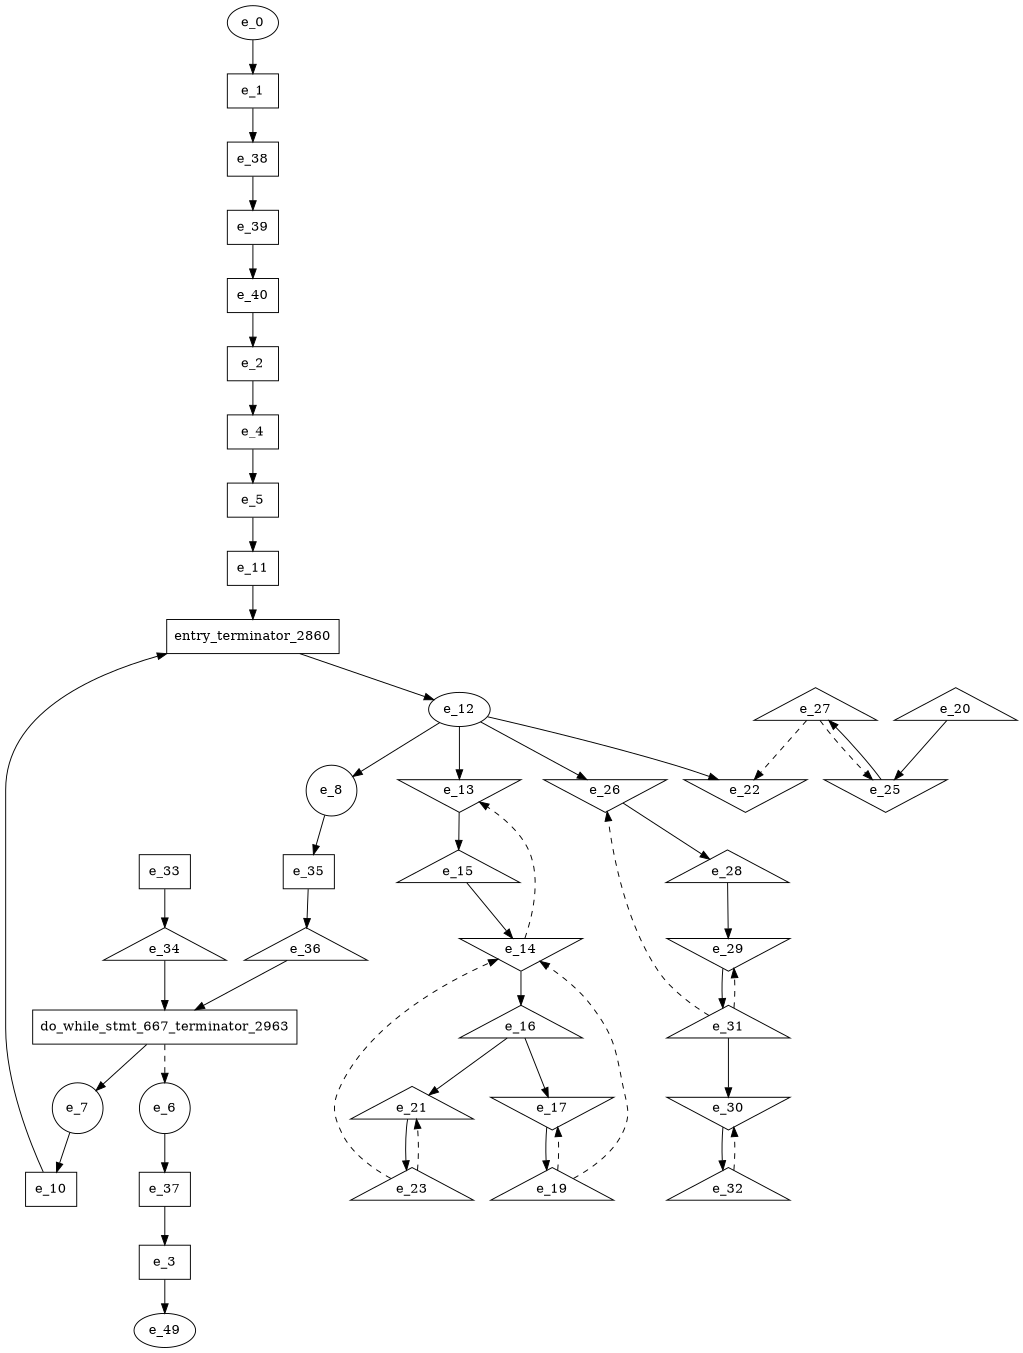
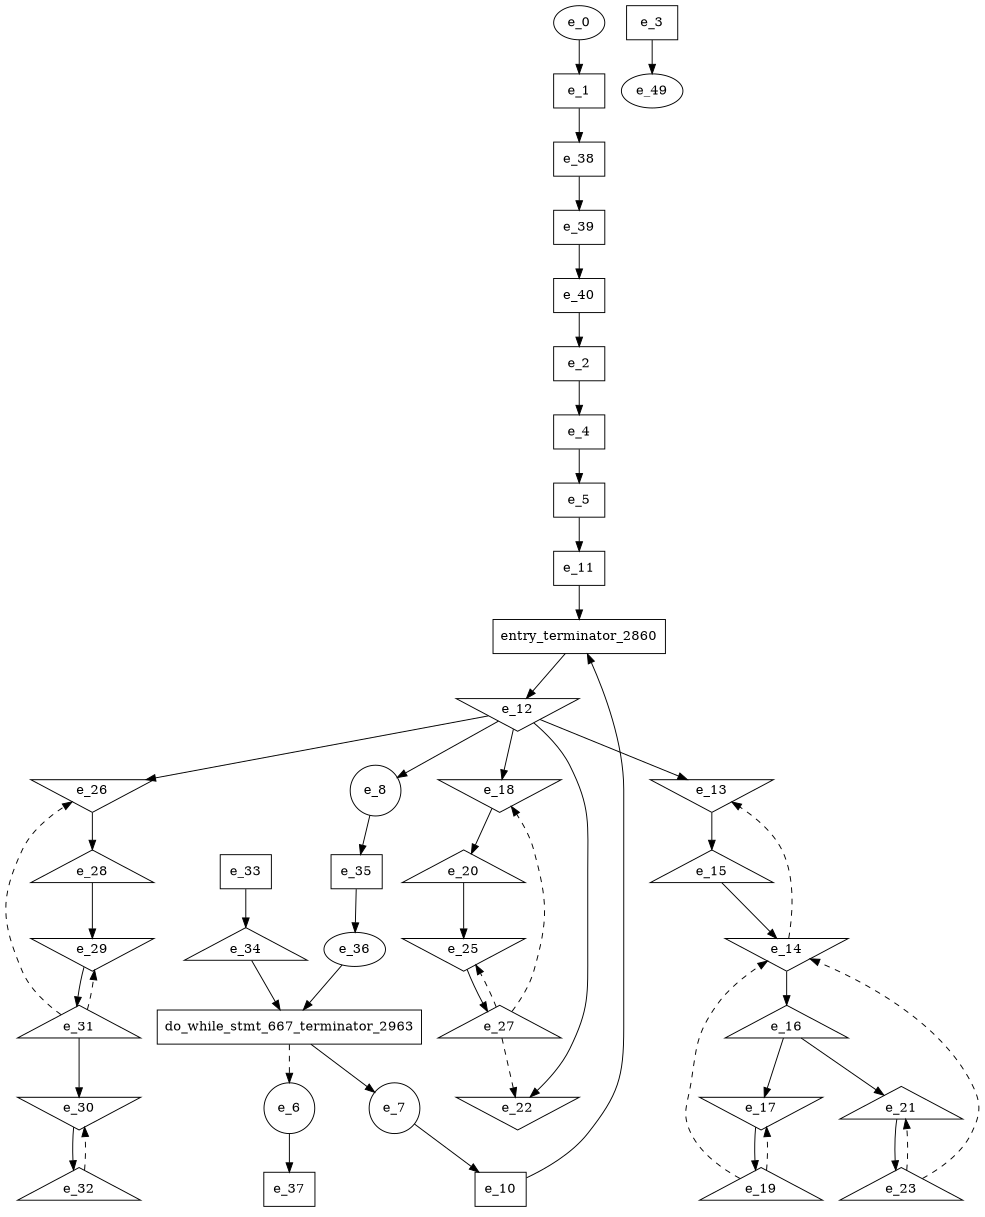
node "e_12": shape ellipse -> invtriangle
node "e_18": added
node "e_36": shape triangle -> ellipse
edge "e_37" -> "e_3": removed
